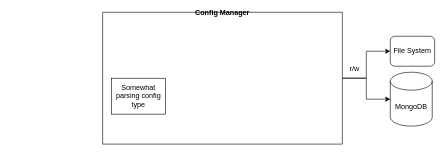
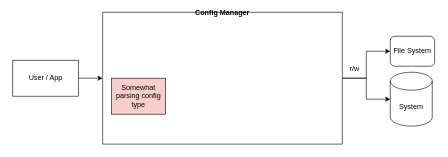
node "User / App": added
edge "User / App" -> "Config Manager": added
node "Somewhat parsing config type": fillcolor #ffffff -> #f8cecc
node "MongoDB": label "MongoDB" -> "System"
